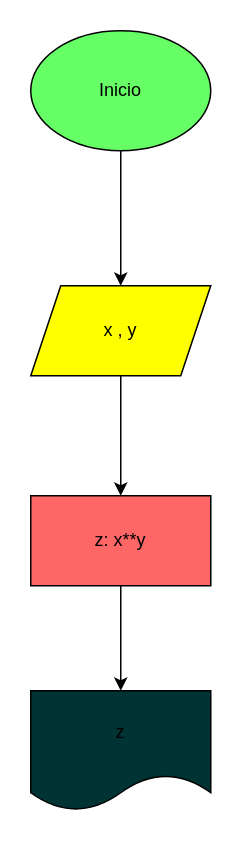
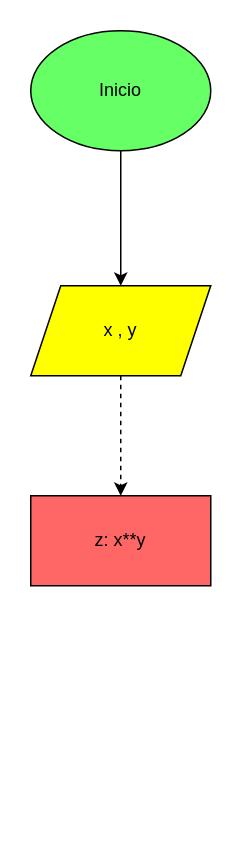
edge "x , y" -> "z: x**y": style solid -> dashed
edge "z: x**y" -> "z": removed
node "z": removed
